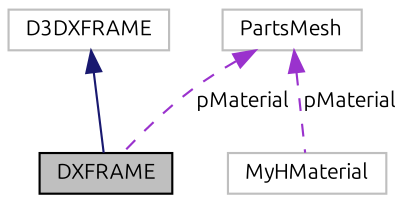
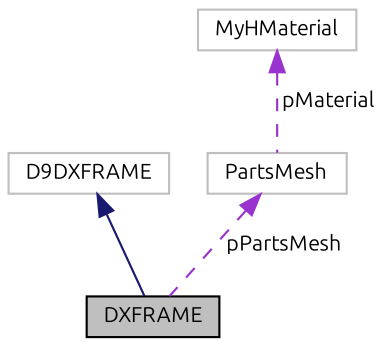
node "D3DXFRAME": label "D3DXFRAME" -> "D9DXFRAME"
edge "DXFRAME" -> "PartsMesh": label " pMaterial" -> " pPartsMesh"
edge "MyHMaterial" -> "PartsMesh": reversed
